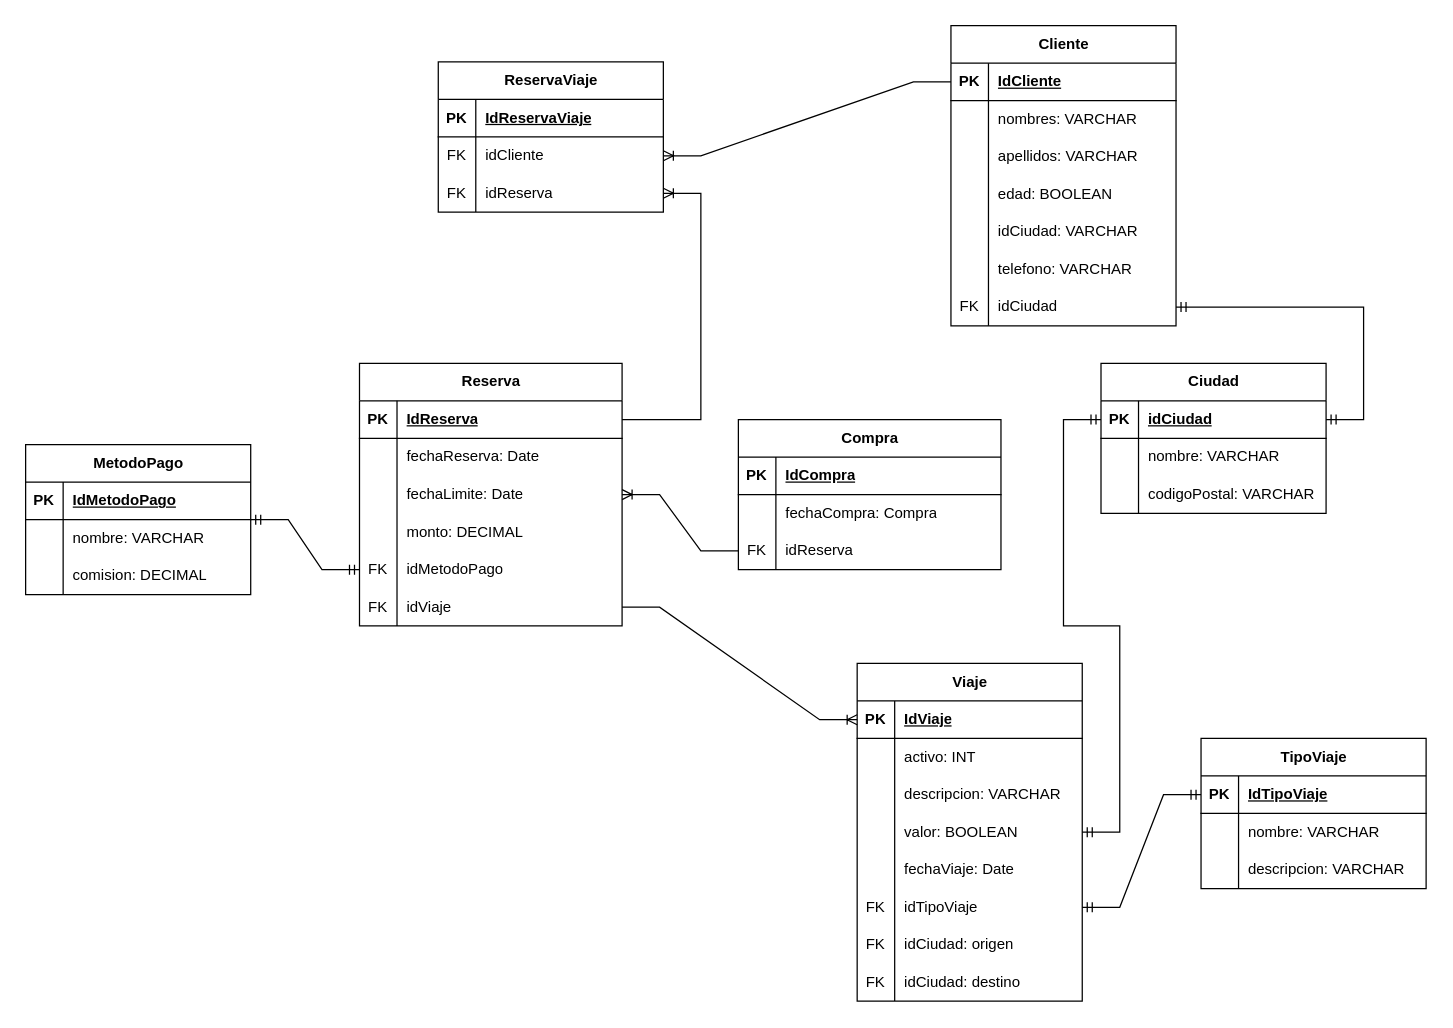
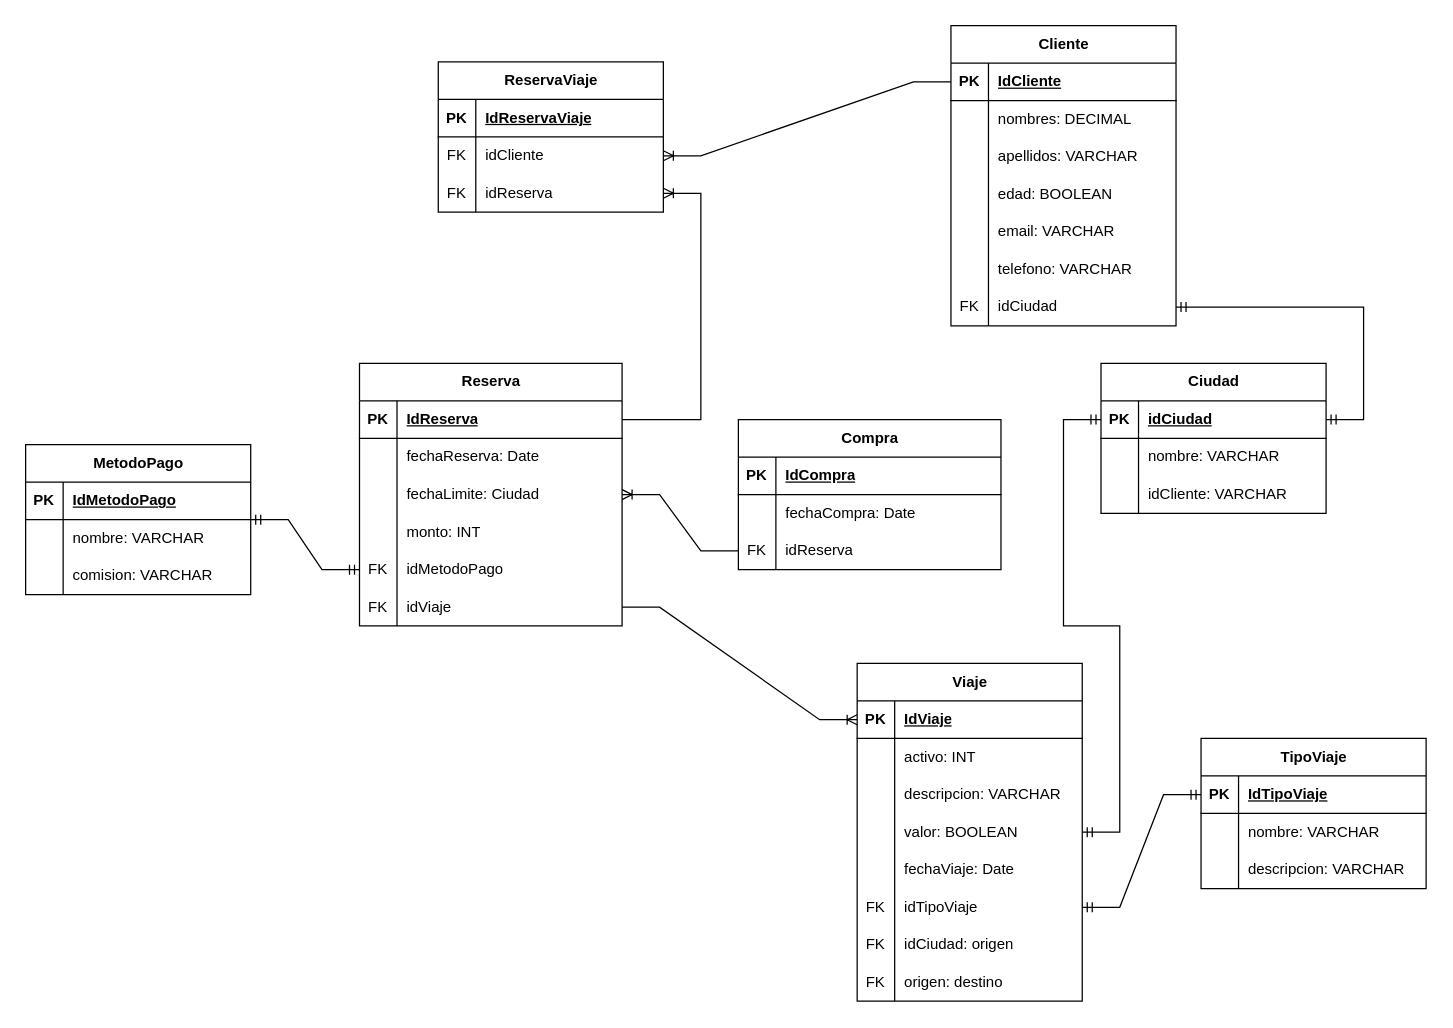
node "nombres: VARCHAR": label "nombres: VARCHAR" -> "nombres: DECIMAL"
node "idCiudad: VARCHAR": label "idCiudad: VARCHAR" -> "email: VARCHAR"
node "fechaLimite: Date": label "fechaLimite: Date" -> "fechaLimite: Ciudad"
node "codigoPostal: VARCHAR": label "codigoPostal: VARCHAR" -> "idCliente: VARCHAR"
node "fechaCompra: Compra": label "fechaCompra: Compra" -> "fechaCompra: Date"
node "monto: DECIMAL": label "monto: DECIMAL" -> "monto: INT"
node "comision: DECIMAL": label "comision: DECIMAL" -> "comision: VARCHAR"
node "idCiudad: destino": label "idCiudad: destino" -> "origen: destino"
